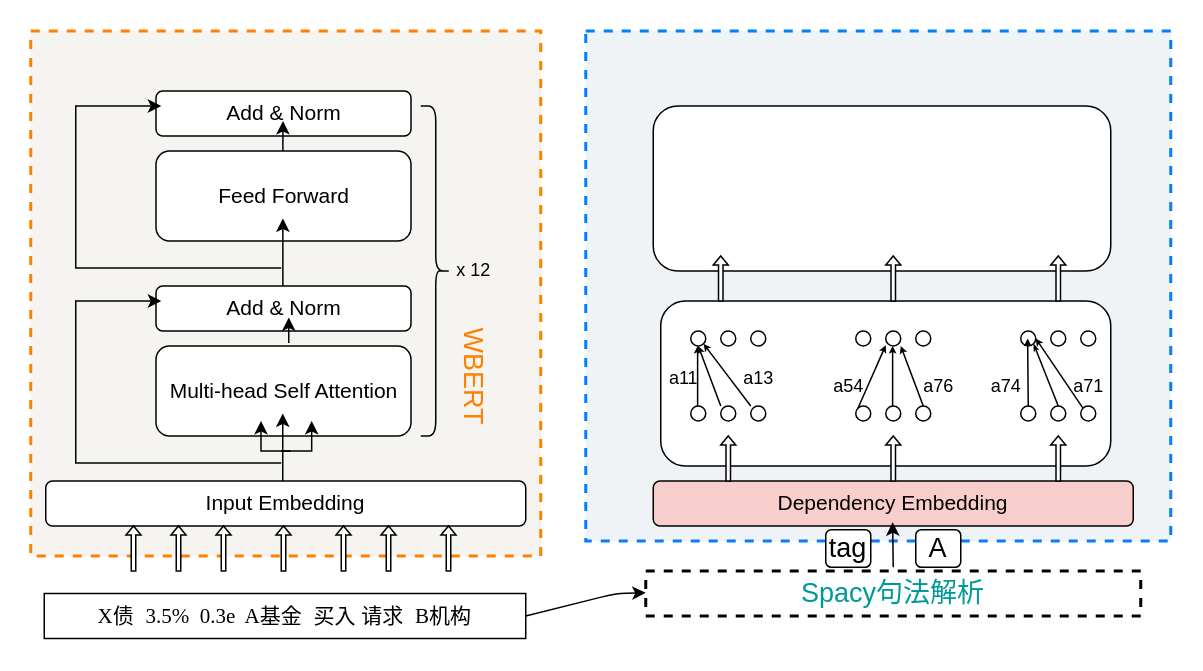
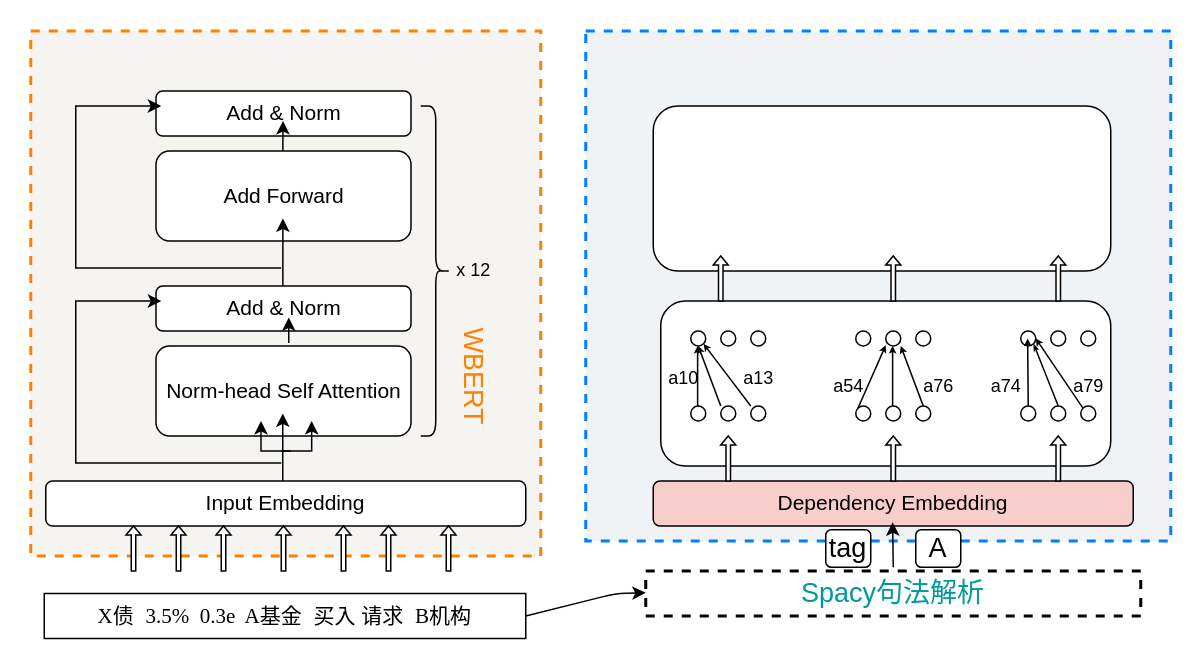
node "Feed Forward": label "Feed Forward" -> "Add Forward"
node "a11": label "a11" -> "a10"
node "a71": label "a71" -> "a79"
node "Multi-head Self Attention": label "Multi-head Self Attention" -> "Norm-head Self Attention"
